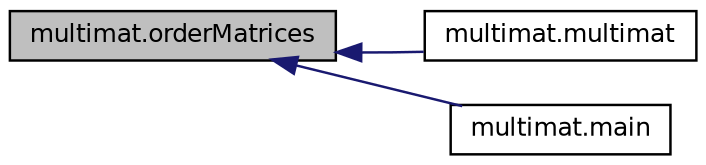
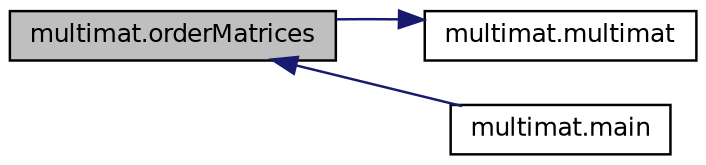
edge "multimat.multimat" -> "multimat.orderMatrices": reversed
